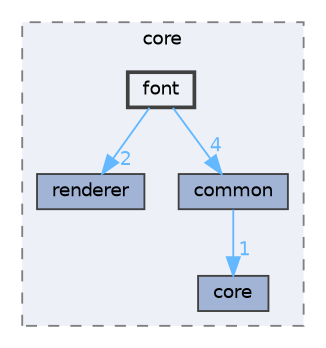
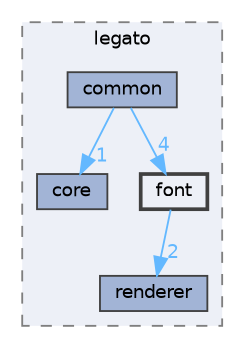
cluster "core": label "core" -> "legato"
edge "font" -> "common": reversed
